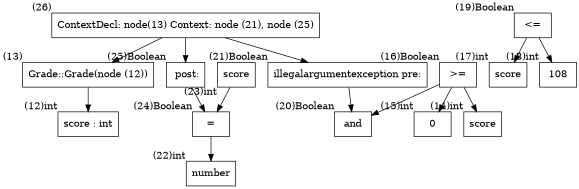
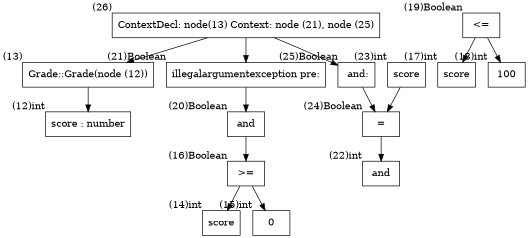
node "post: (25)Boolean": label "post: (25)Boolean" -> "and: (25)Boolean"
node "108 (18)int": label "108 (18)int" -> "100 (18)int"
edge ">= (16)Boolean" -> "and (20)Boolean": reversed
node "score : int (12)int": label "score : int (12)int" -> "score : number (12)int"
node "number (22)int": label "number (22)int" -> "and (22)int"
